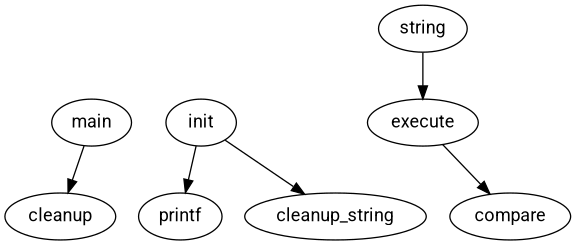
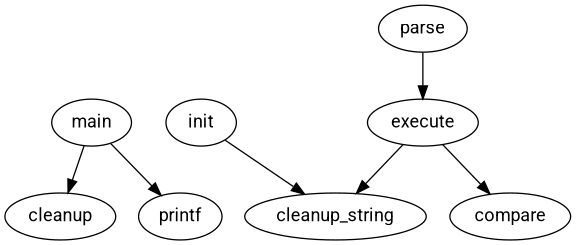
node "string": label "string" -> "parse"
edge "init" -> "printf": now "main" -> "printf"
edge "execute" -> "cleanup_string": added
